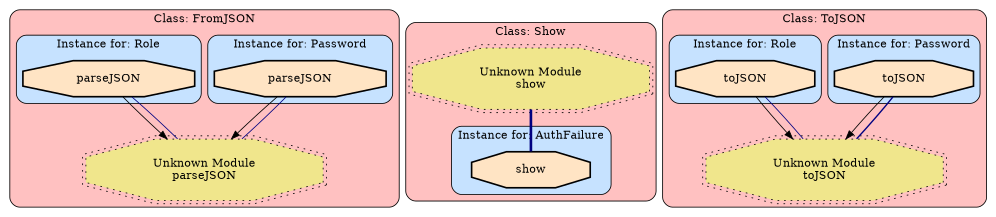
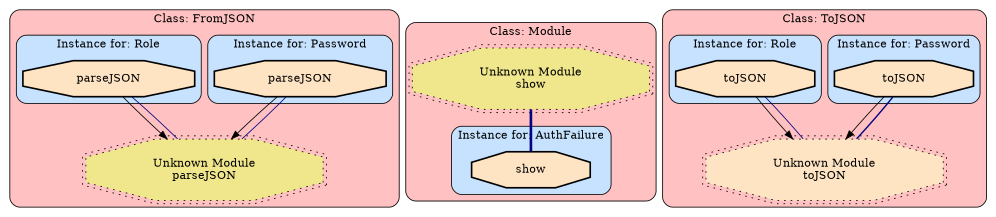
cluster "Class: Show": label "Class: Show" -> "Class: Module"
node "Unknown Module toJSON": fillcolor khaki -> bisque
